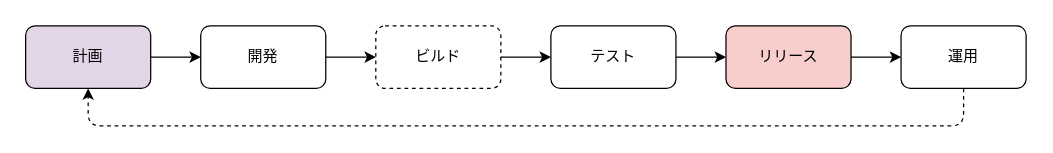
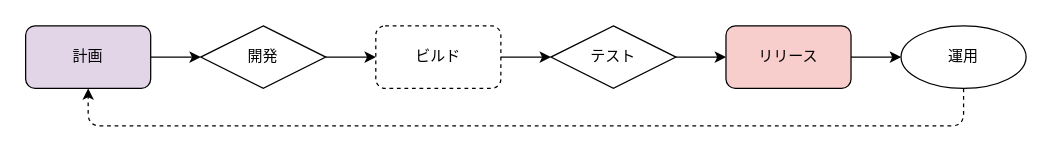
node "開発": shape rounded rectangle -> diamond
node "テスト": shape rounded rectangle -> diamond
node "運用": shape rounded rectangle -> ellipse
